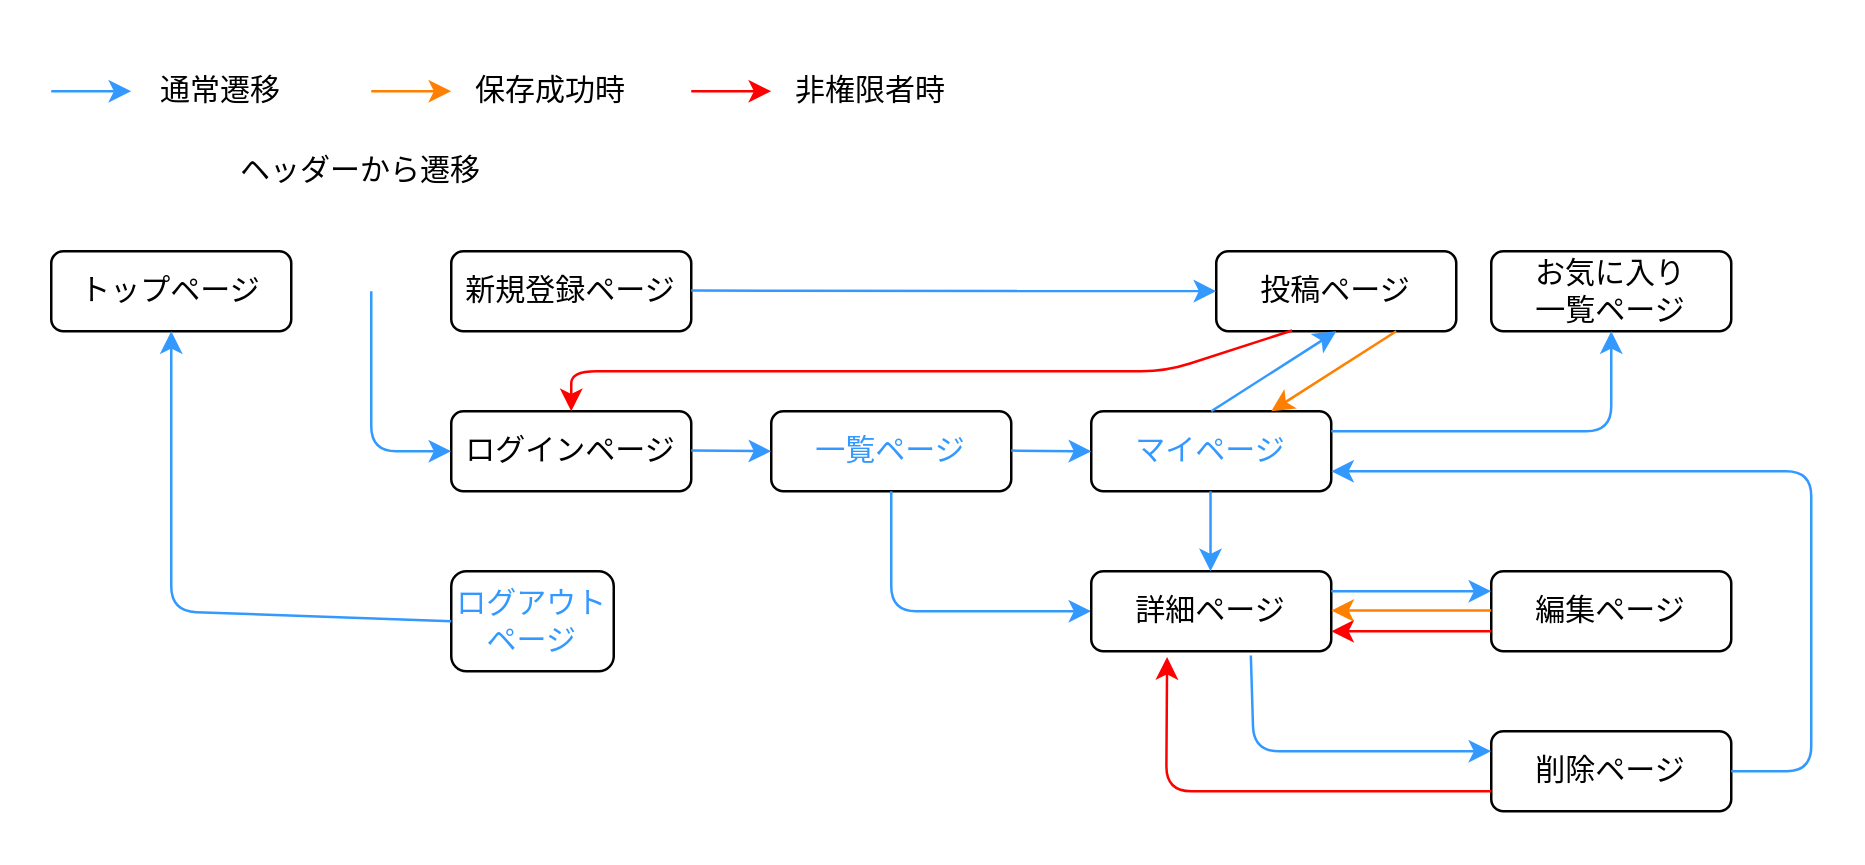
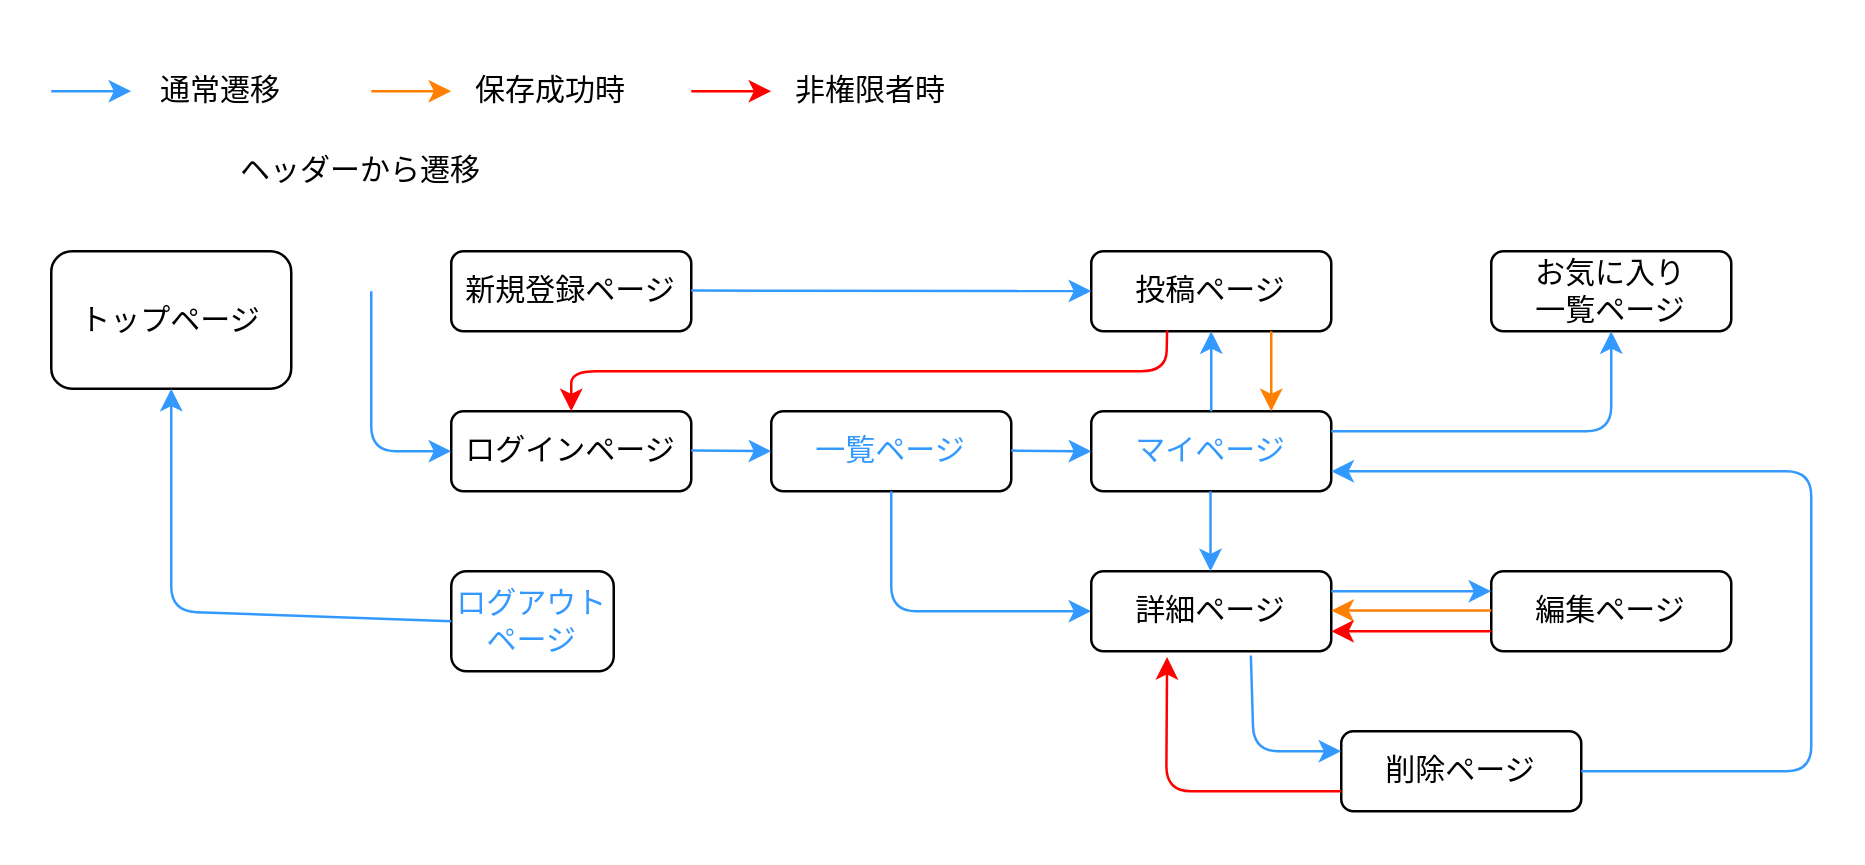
node "トップページ": size 240x80 -> 240x138
node "投稿ページ": moved (1336, 291) -> (1211, 291)
node "削除ページ": moved (1611, 771) -> (1461, 771)
